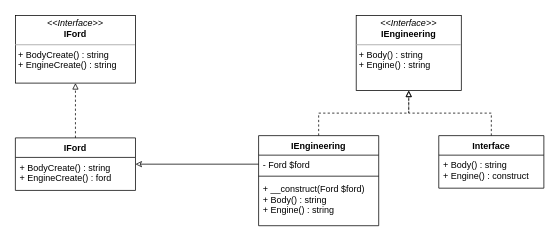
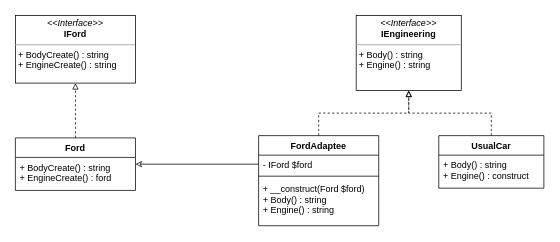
node "IEngineering": label "IEngineering" -> "FordAdaptee"
node "Interface": label "Interface" -> "UsualCar"
node "IFord": label "IFord" -> "Ford"
node "- Ford $ford": label "- Ford $ford" -> "- IFord $ford"
